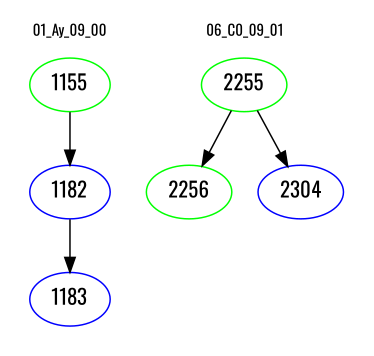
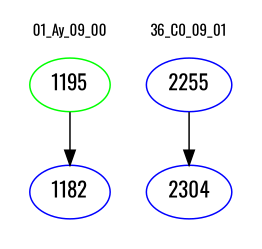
cluster "06_C0_09_01": label "06_C0_09_01" -> "36_C0_09_01"
node "1155": label "1155" -> "1195"
node "2255": color green -> blue
node "2256": removed
node "1183": removed
